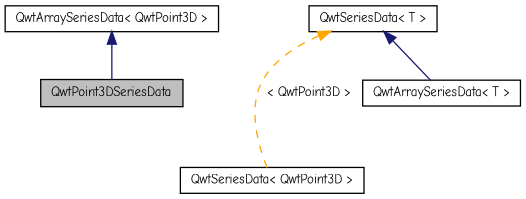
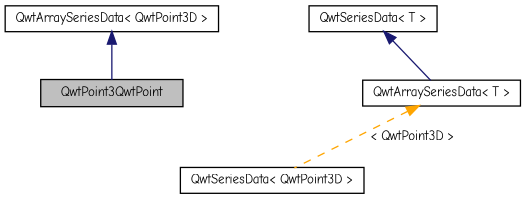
edge "QwtSeriesData< QwtPoint3D >" -> "QwtSeriesData< T >": now "QwtSeriesData< QwtPoint3D >" -> "QwtArraySeriesData< T >"
node "QwtPoint3DSeriesData": label "QwtPoint3DSeriesData" -> "QwtPoint3QwtPoint"
